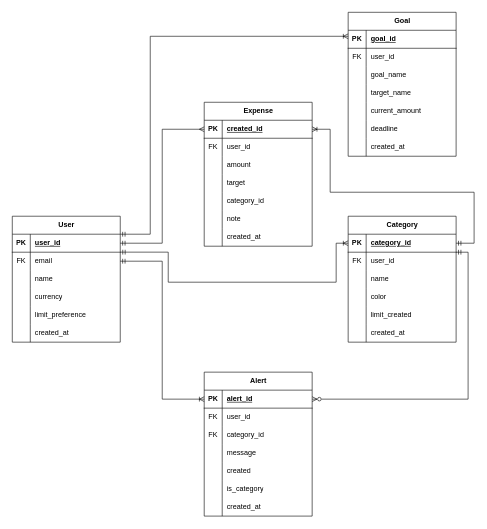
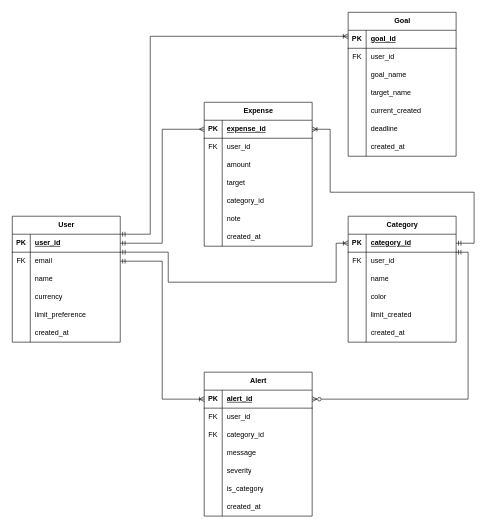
node "current_amount": label "current_amount" -> "current_created"
node "created_id": label "created_id" -> "expense_id"
node "created": label "created" -> "severity"
